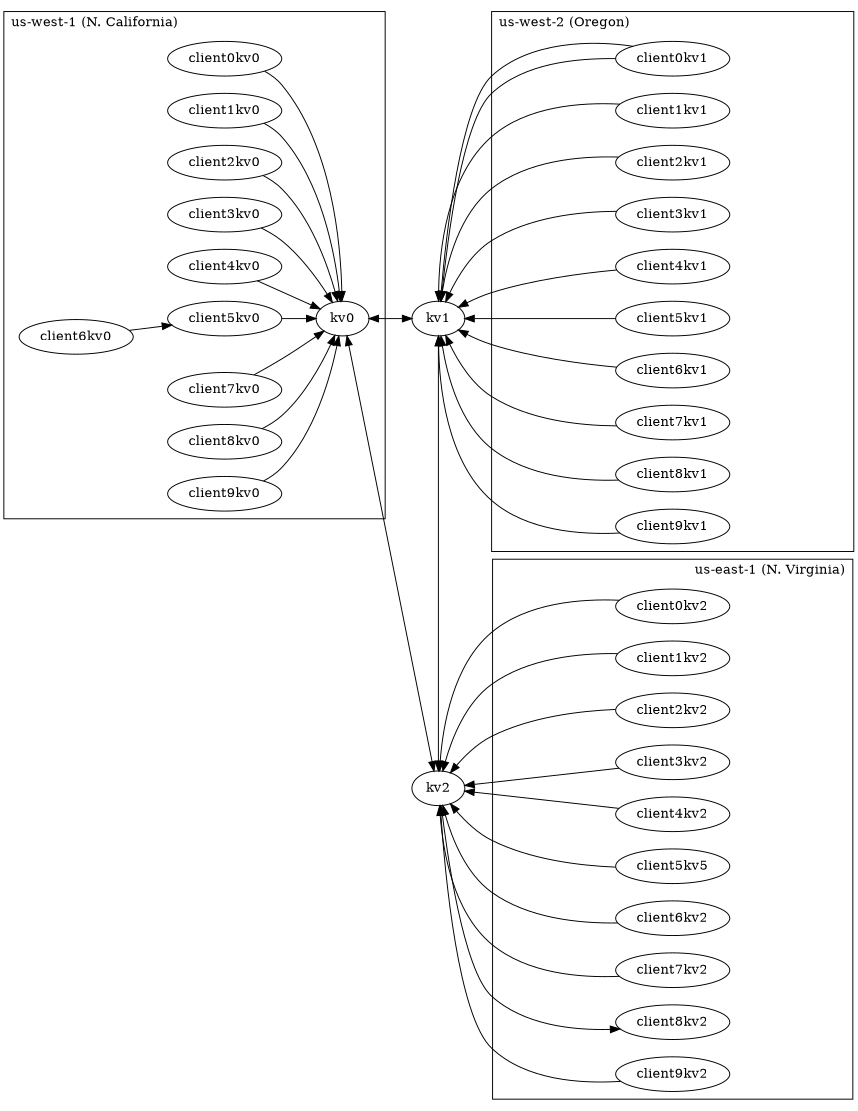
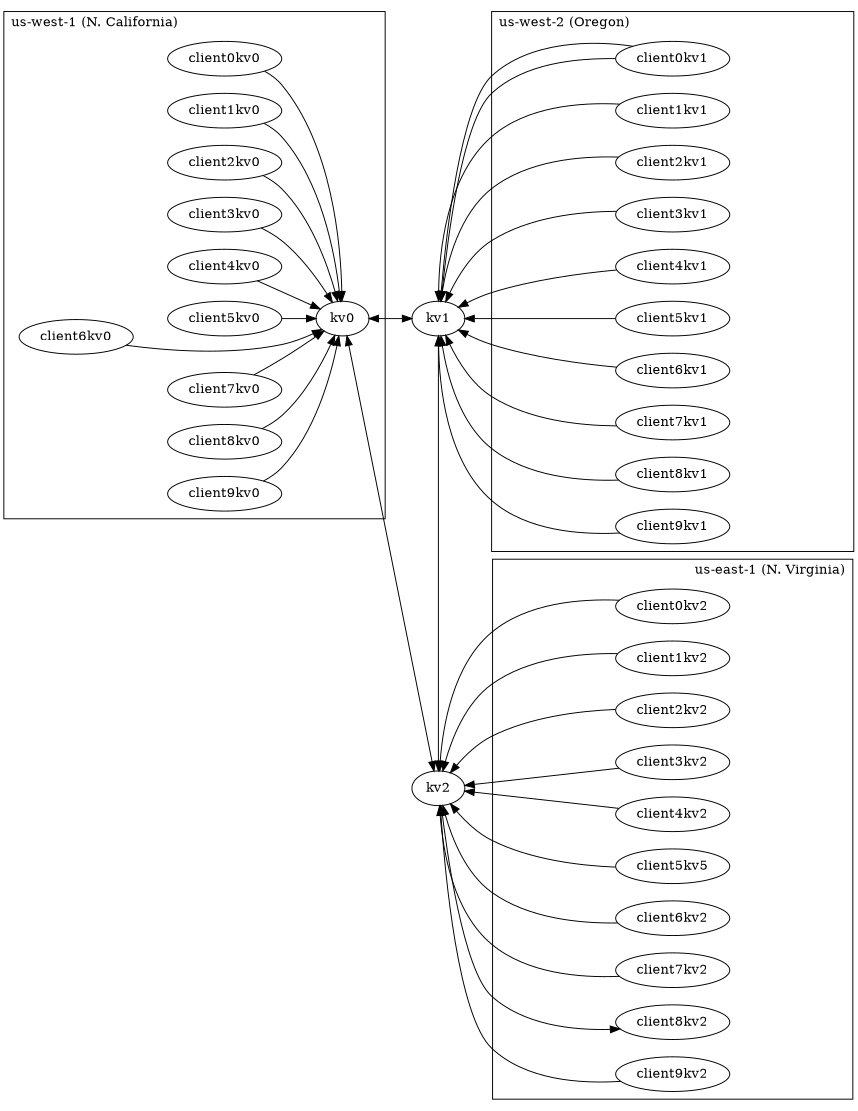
edge "client6kv0" -> "client5kv0": now "client6kv0" -> "kv0"
